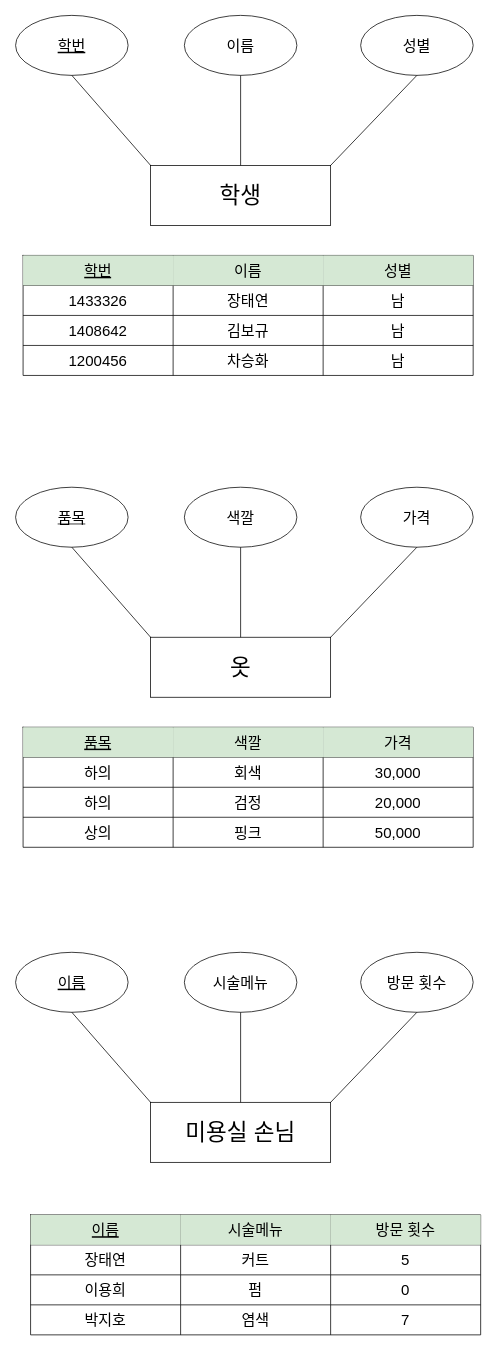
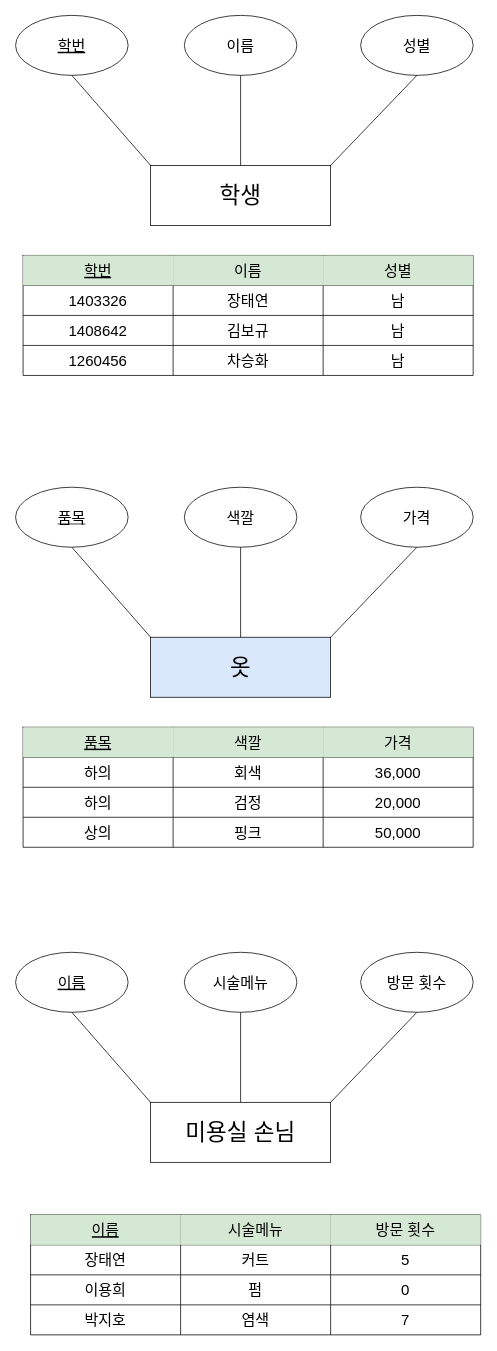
node "1433326": label "1433326" -> "1403326"
node "1200456": label "1200456" -> "1260456"
node "옷": fillcolor #ffffff -> #dae8fc
node "30,000": label "30,000" -> "36,000"
